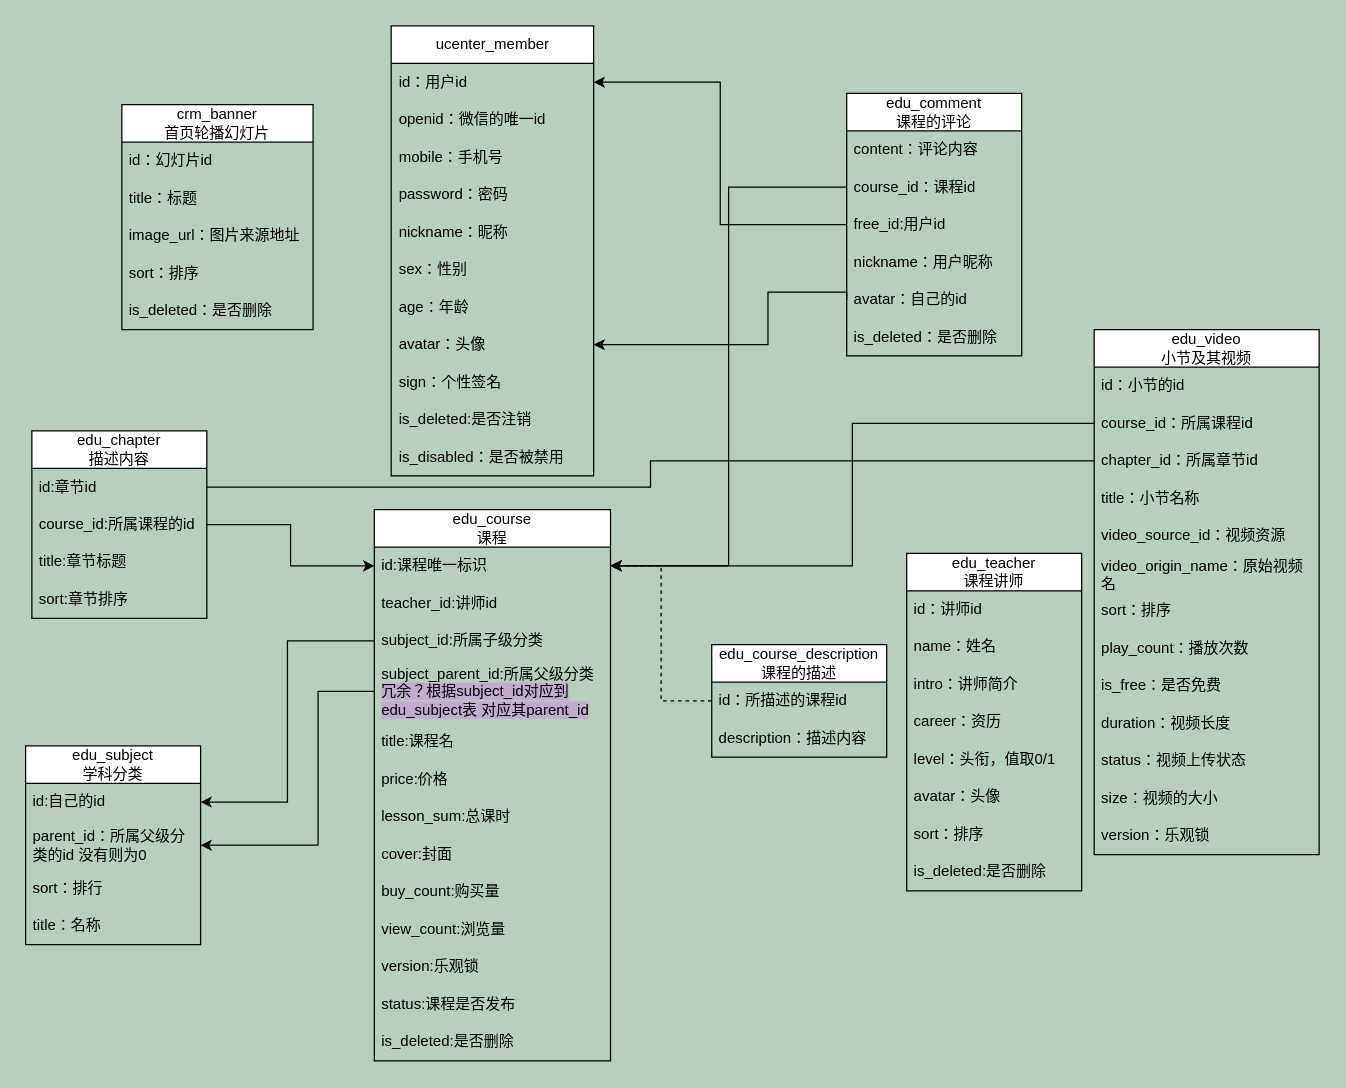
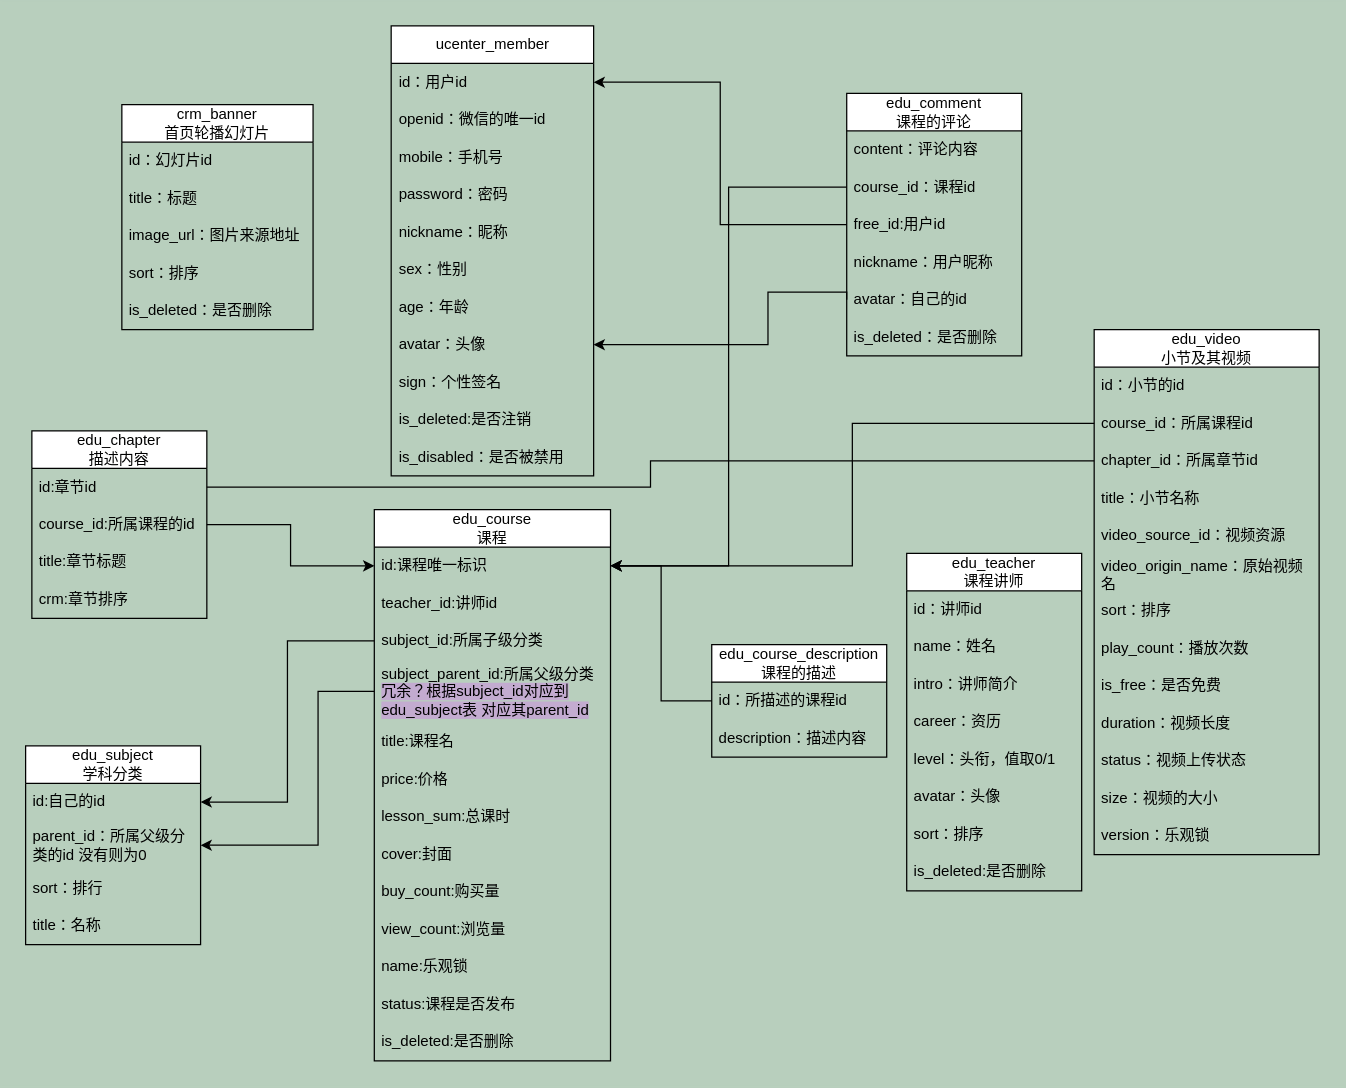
node "sort:章节排序": label "sort:章节排序" -> "crm:章节排序"
edge "id：所描述的课程id" -> "id:课程唯一标识": style dashed -> solid
node "version:乐观锁": label "version:乐观锁" -> "name:乐观锁"
